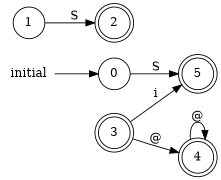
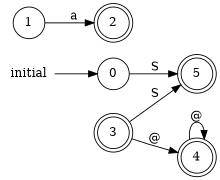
edge "1" -> "2": label "S" -> "a"
edge "3" -> "5": label "i" -> "S"
